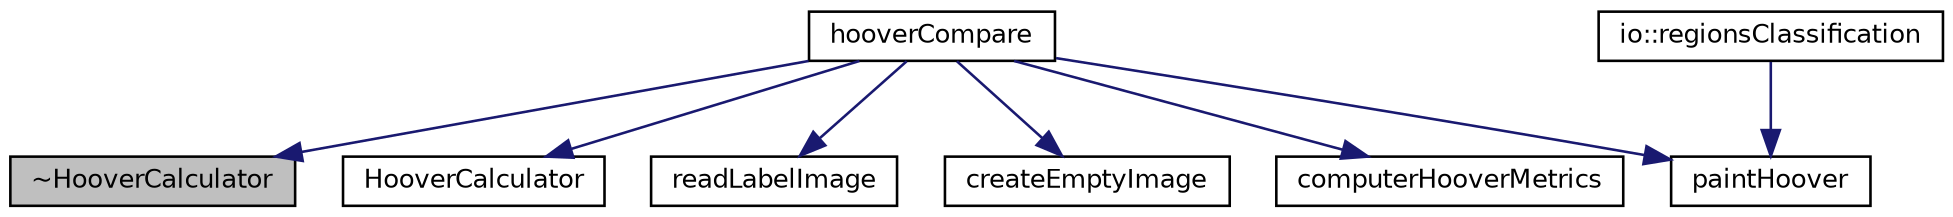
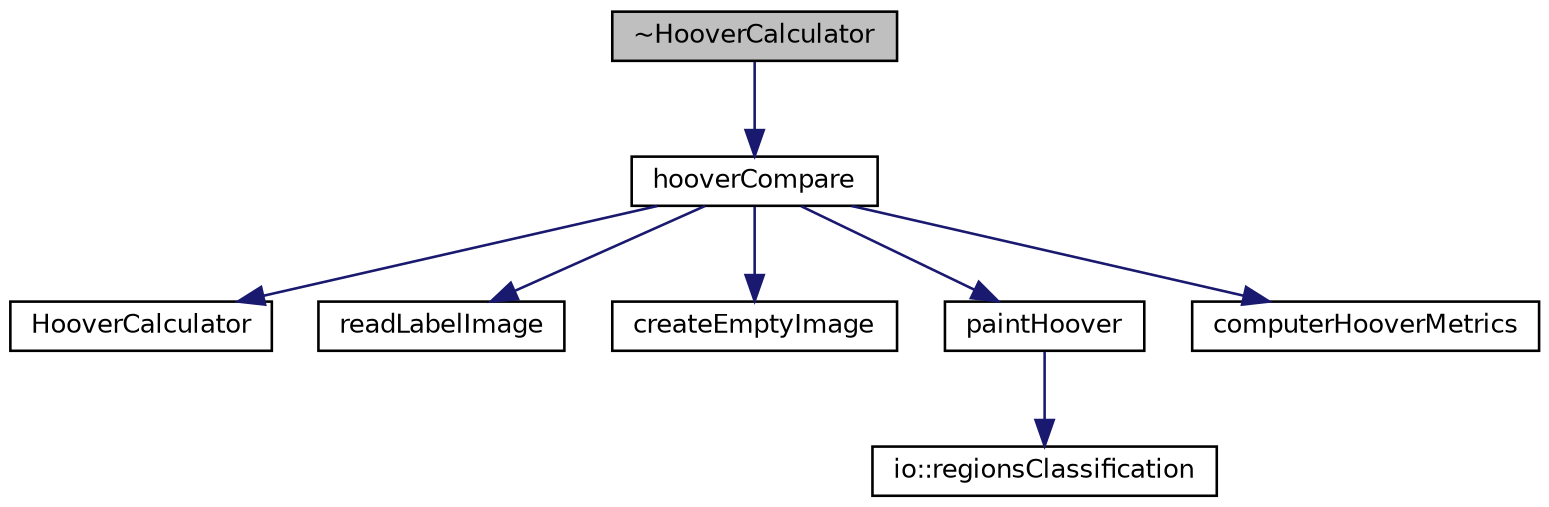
edge "io::regionsClassification" -> "paintHoover": reversed
edge "hooverCompare" -> "~HooverCalculator": reversed
